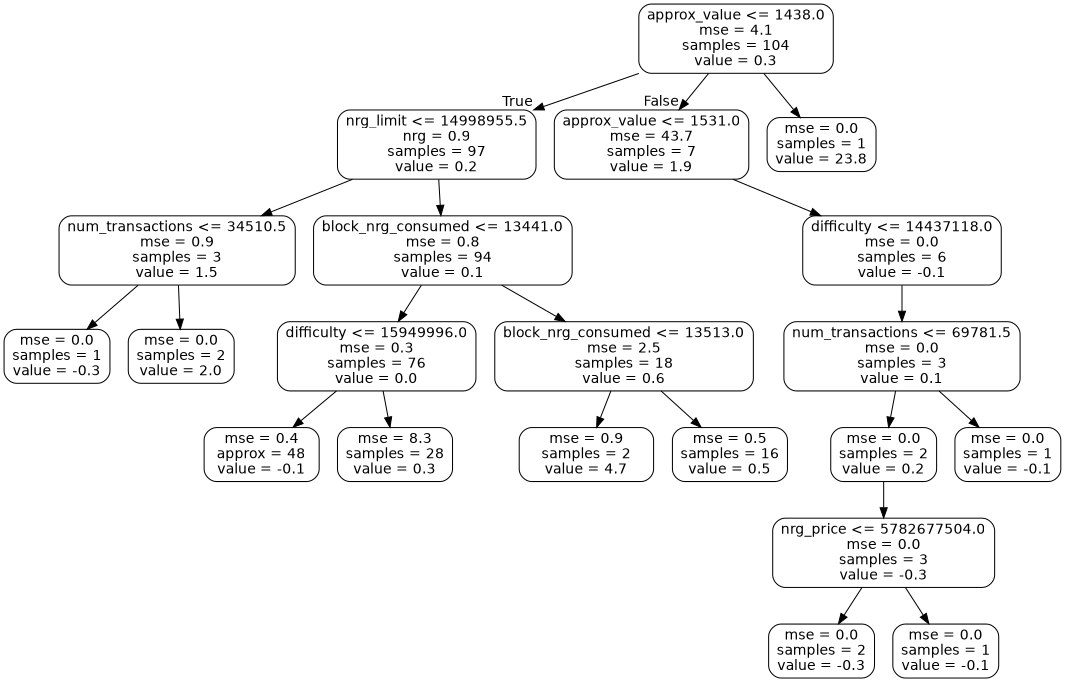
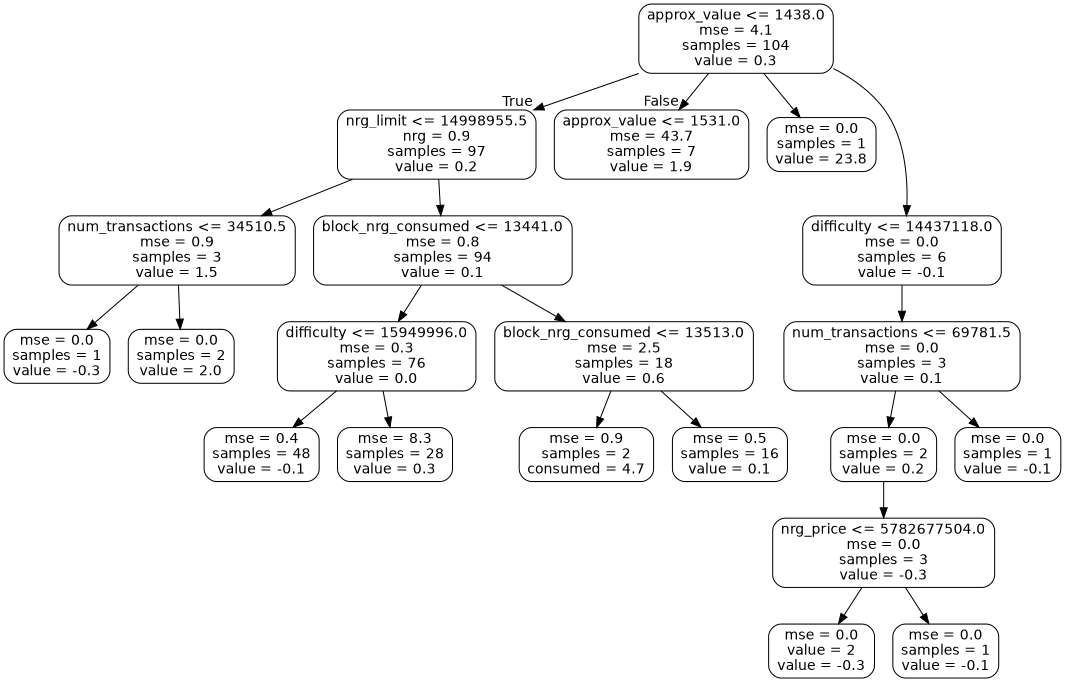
edge "approx_value <= 1531.0 mse = 43.7 samples = 7 value = 1.9" -> "difficulty <= 14437118.0 mse = 0.0 samples = 6 value = -0.1": now "approx_value <= 1438.0 mse = 4.1 samples = 104 value = 0.3" -> "difficulty <= 14437118.0 mse = 0.0 samples = 6 value = -0.1"
node "mse = 0.4 approx = 48 value = -0.1": label "mse = 0.4 approx = 48 value = -0.1" -> "mse = 0.4 samples = 48 value = -0.1"
node "mse = 0.9 samples = 2 value = 4.7": label "mse = 0.9 samples = 2 value = 4.7" -> "mse = 0.9 samples = 2 consumed = 4.7"
node "mse = 0.5 samples = 16 value = 0.5": label "mse = 0.5 samples = 16 value = 0.5" -> "mse = 0.5 samples = 16 value = 0.1"
node "mse = 0.0 samples = 2 value = -0.3": label "mse = 0.0 samples = 2 value = -0.3" -> "mse = 0.0 value = 2 value = -0.3"
